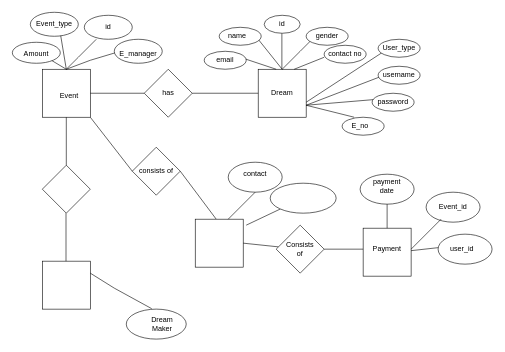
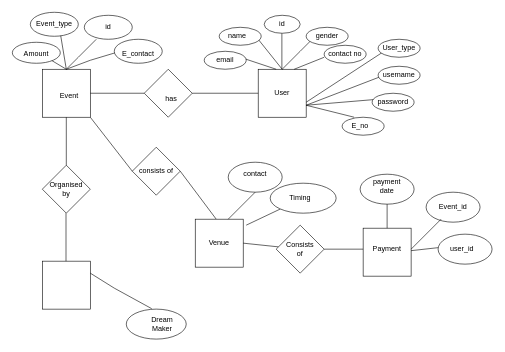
node "E_manager": label "E_manager" -> "E_contact"
node "has": moved (168, 93) -> (171, 99)
node "Dream": label "Dream" -> "User"
node "Organised by": added
node "Timing": added
node "Venue": added
